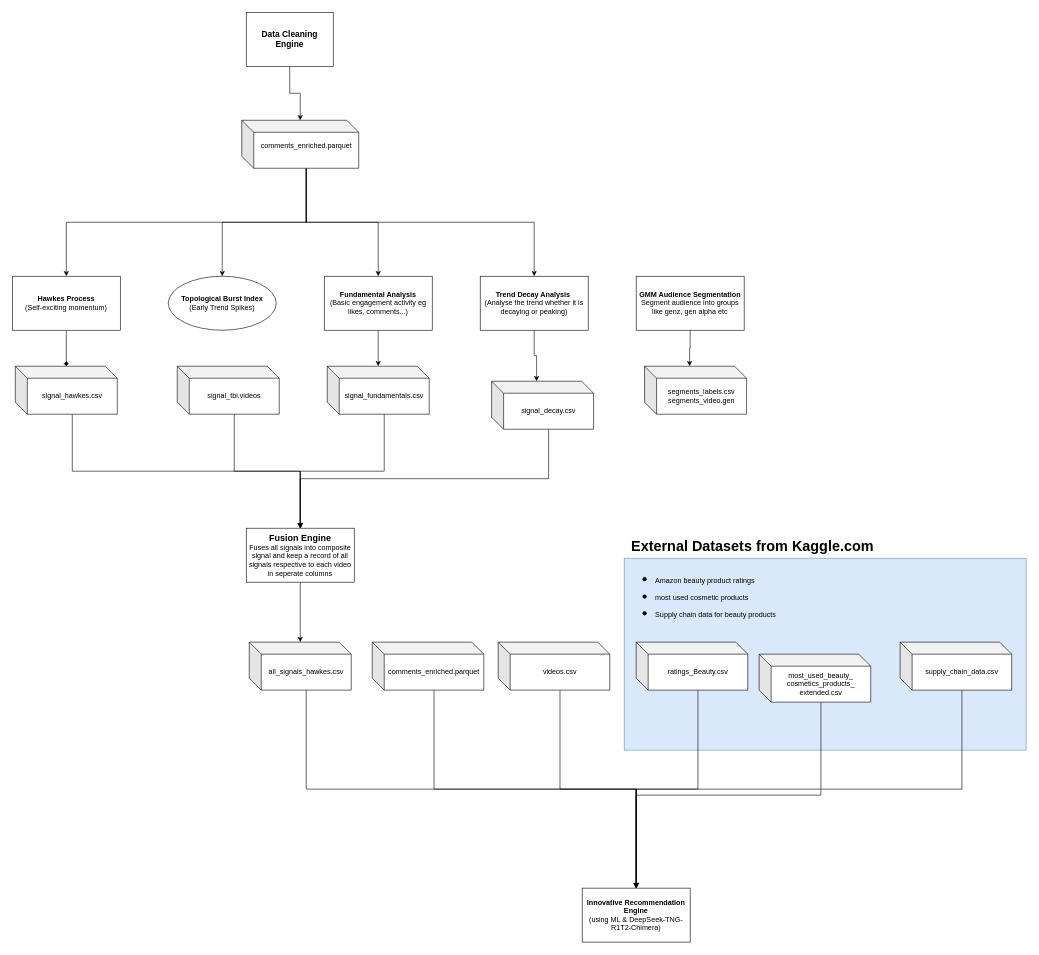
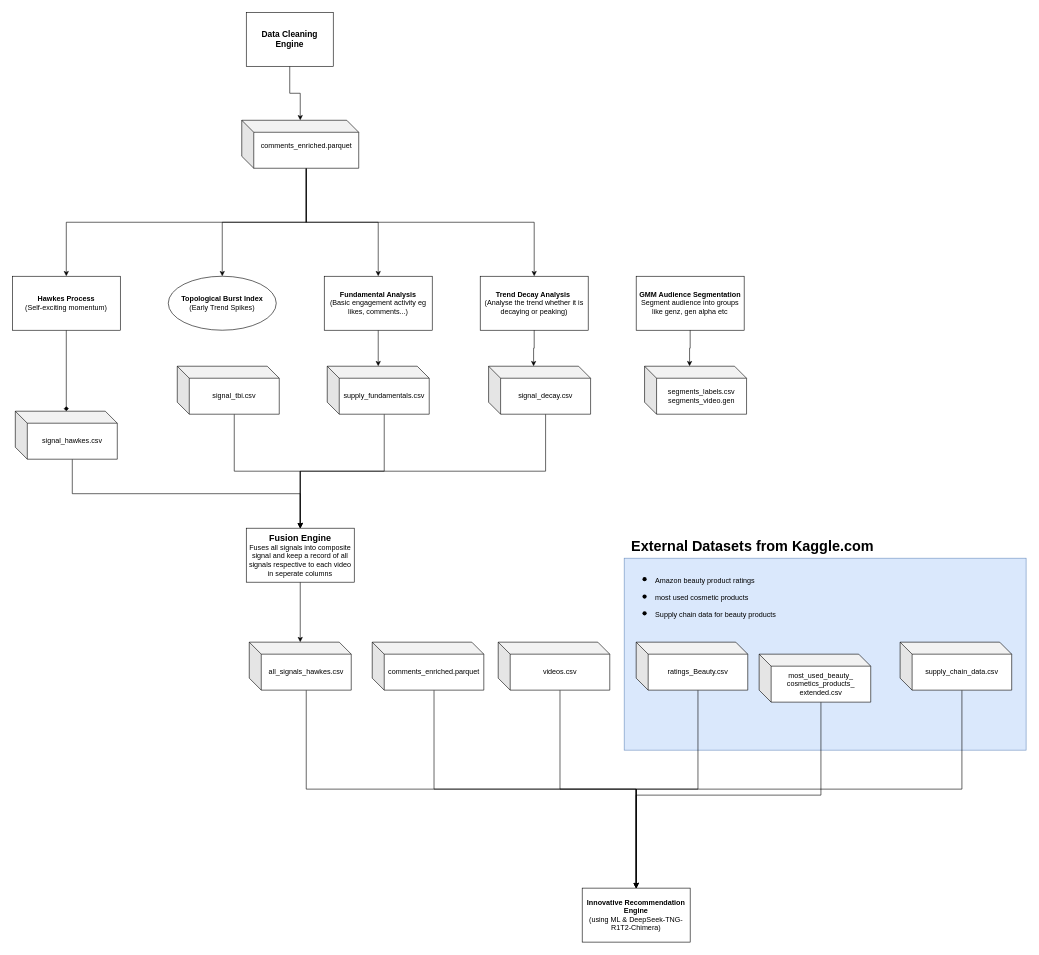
node "signal_hawkes.csv": moved (66, 390) -> (66, 435)
node "signal_tbi.videos": label "signal_tbi.videos" -> "signal_tbi.csv"
node "signal_fundamentals.csv": label "signal_fundamentals.csv" -> "supply_fundamentals.csv"
node "signal_decay.csv": moved (543, 405) -> (540, 390)
